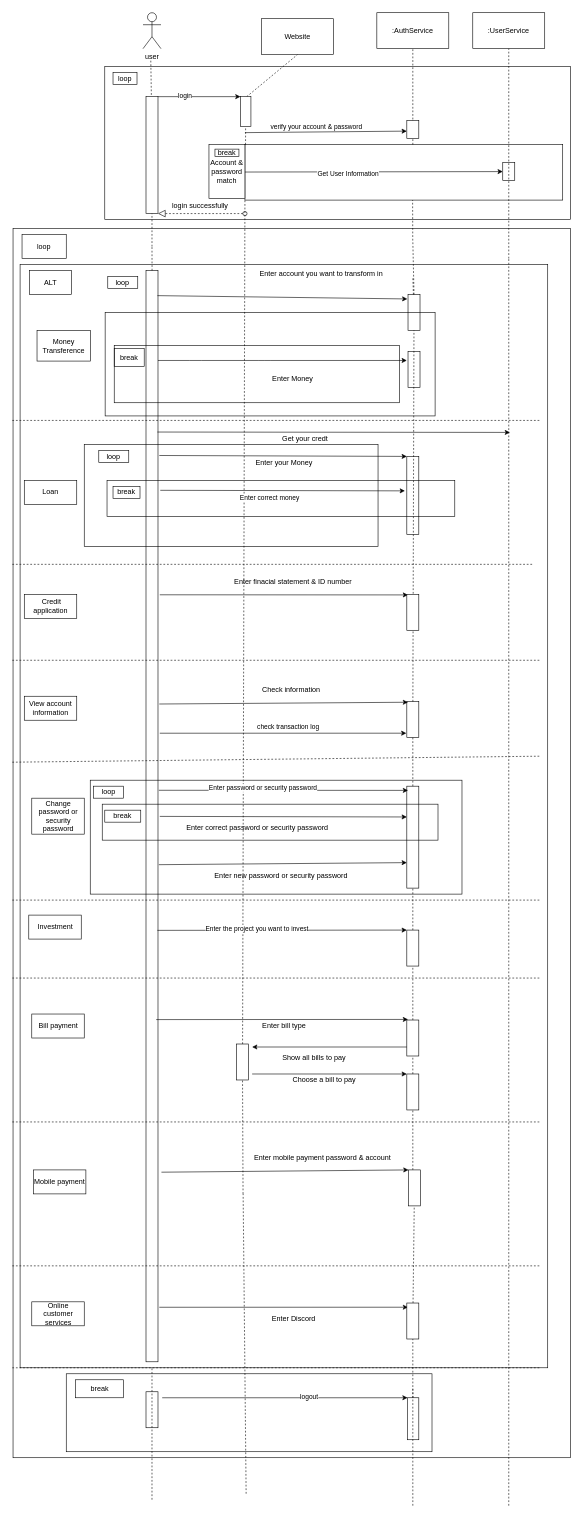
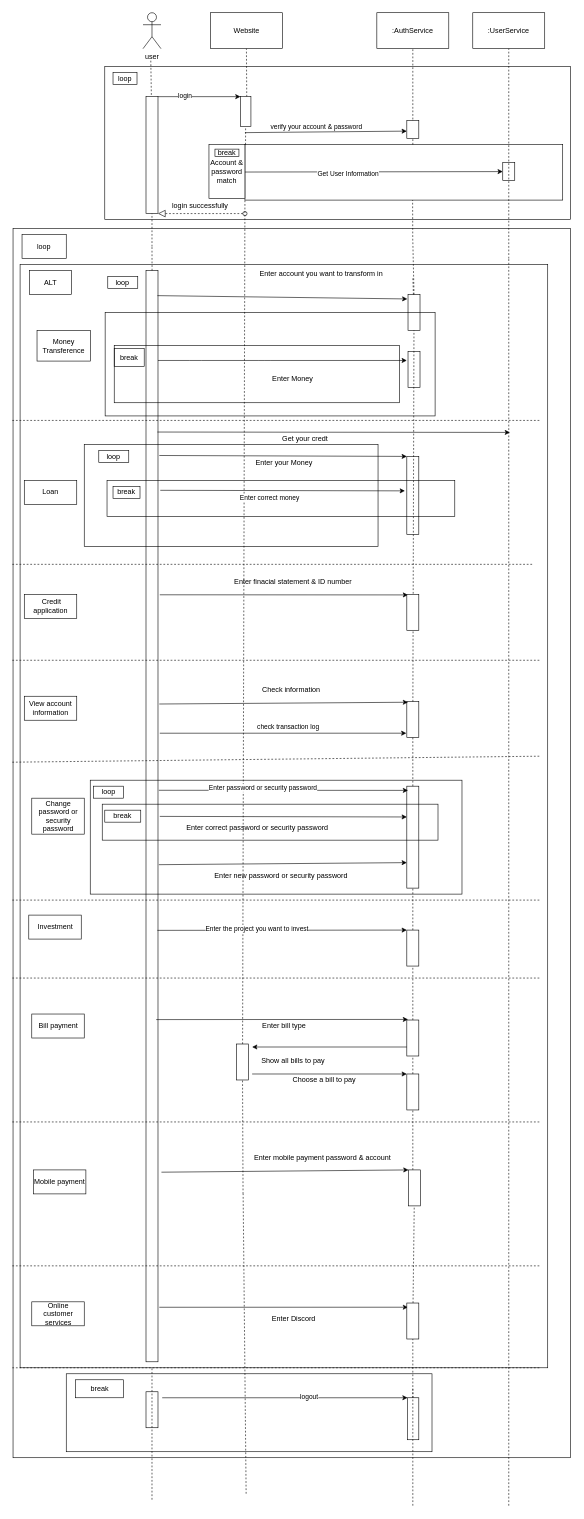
node "Website": moved (298, 36) -> (247, 30)
node "Show all bills to pay": moved (314, 1058) -> (293, 1061)
